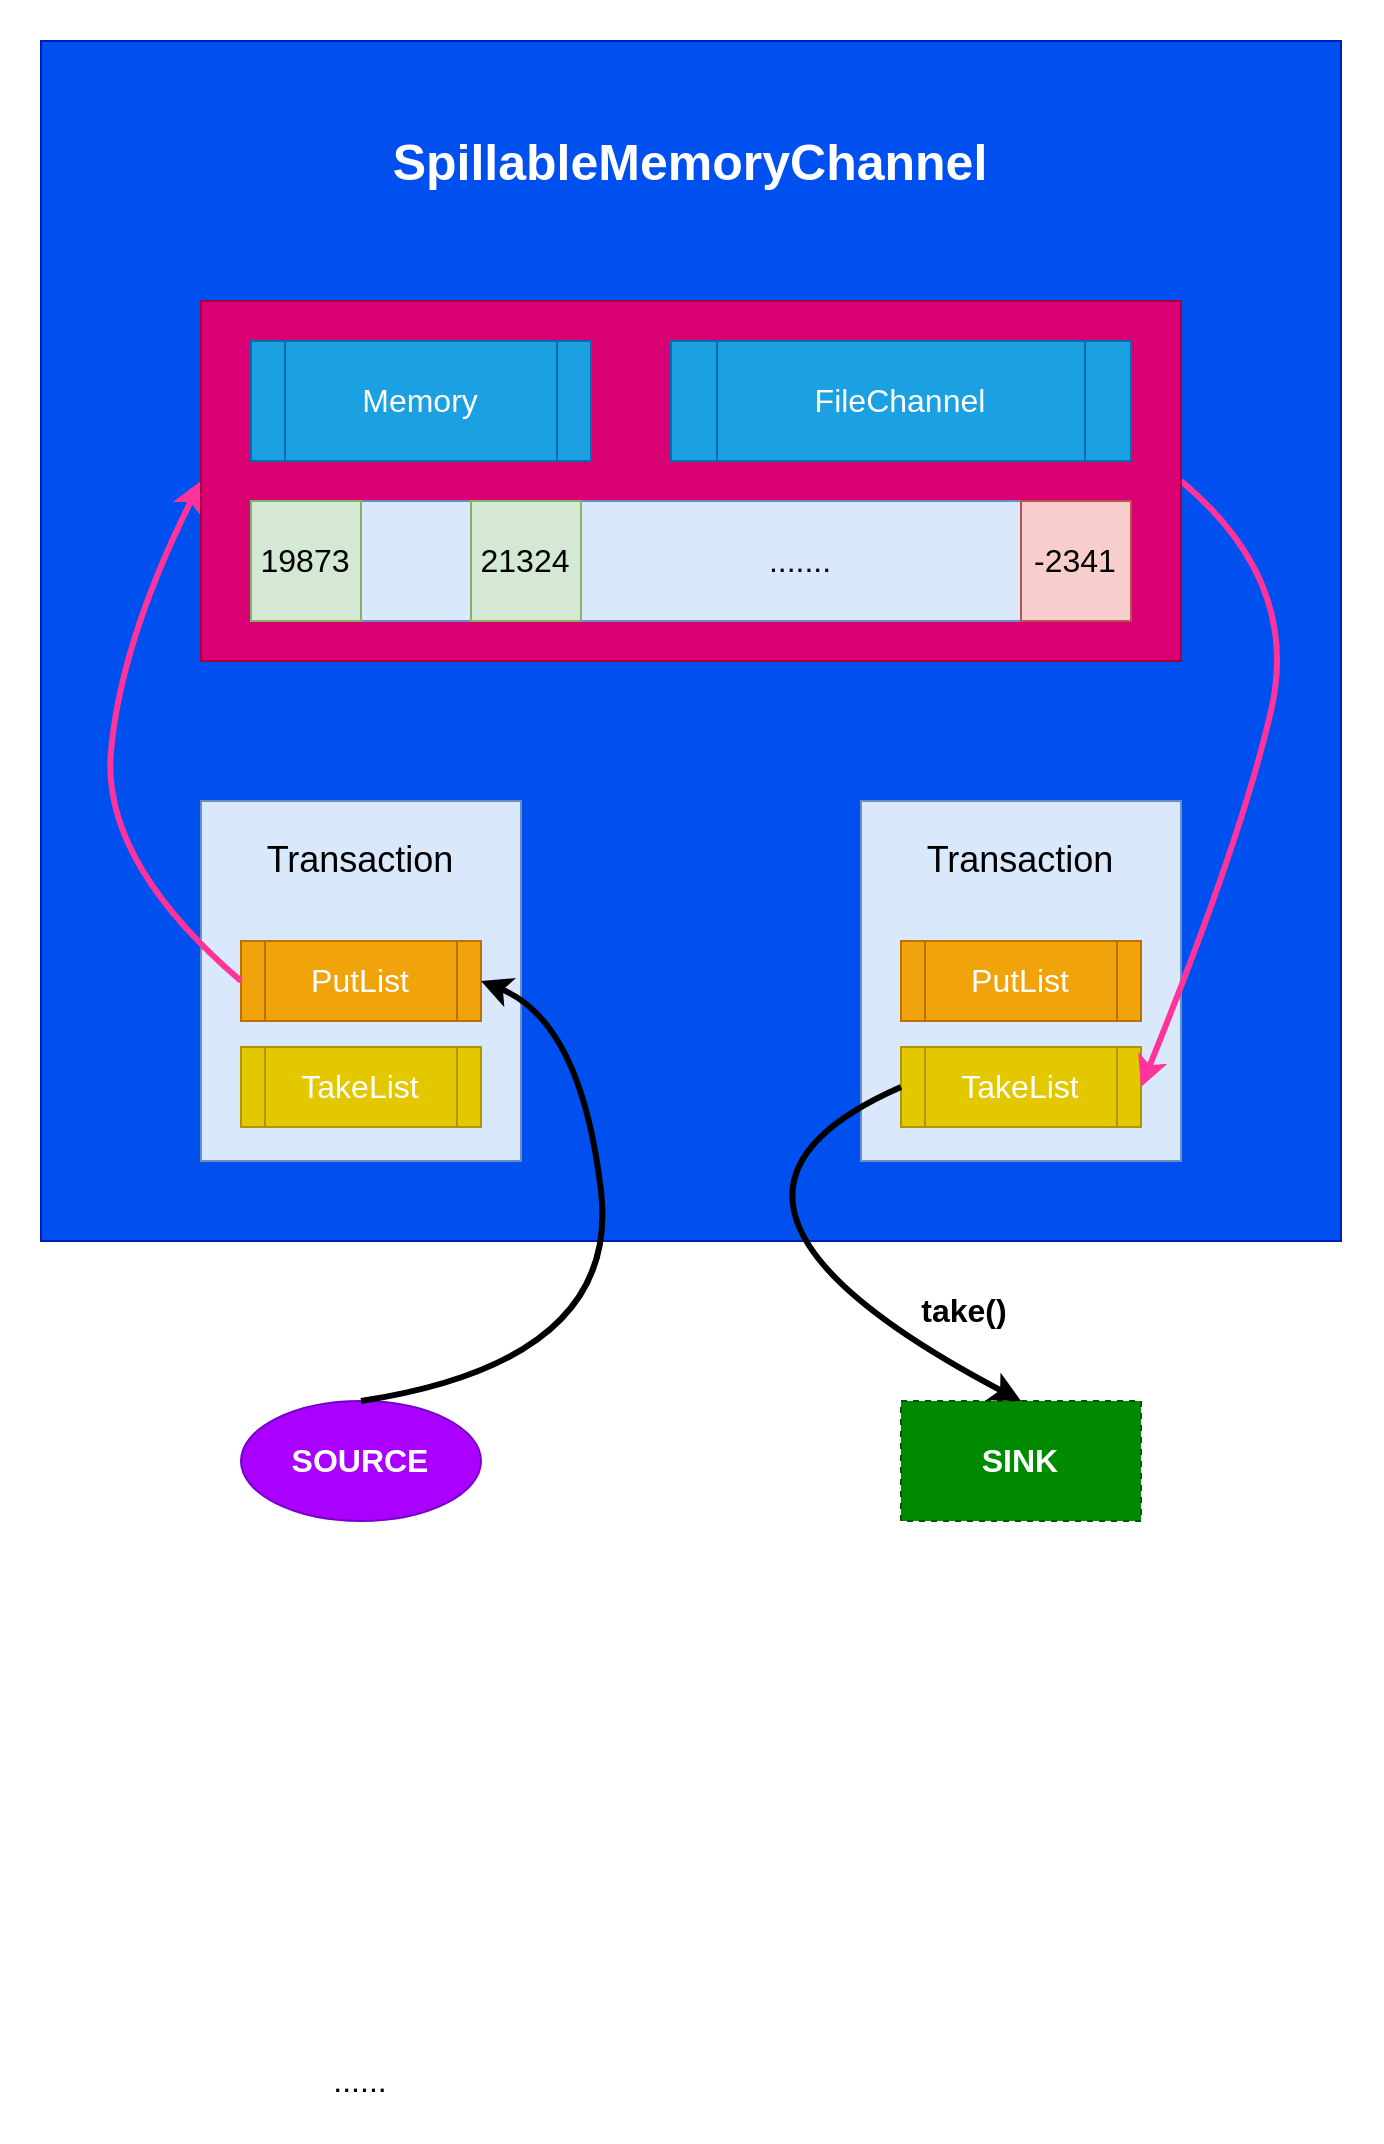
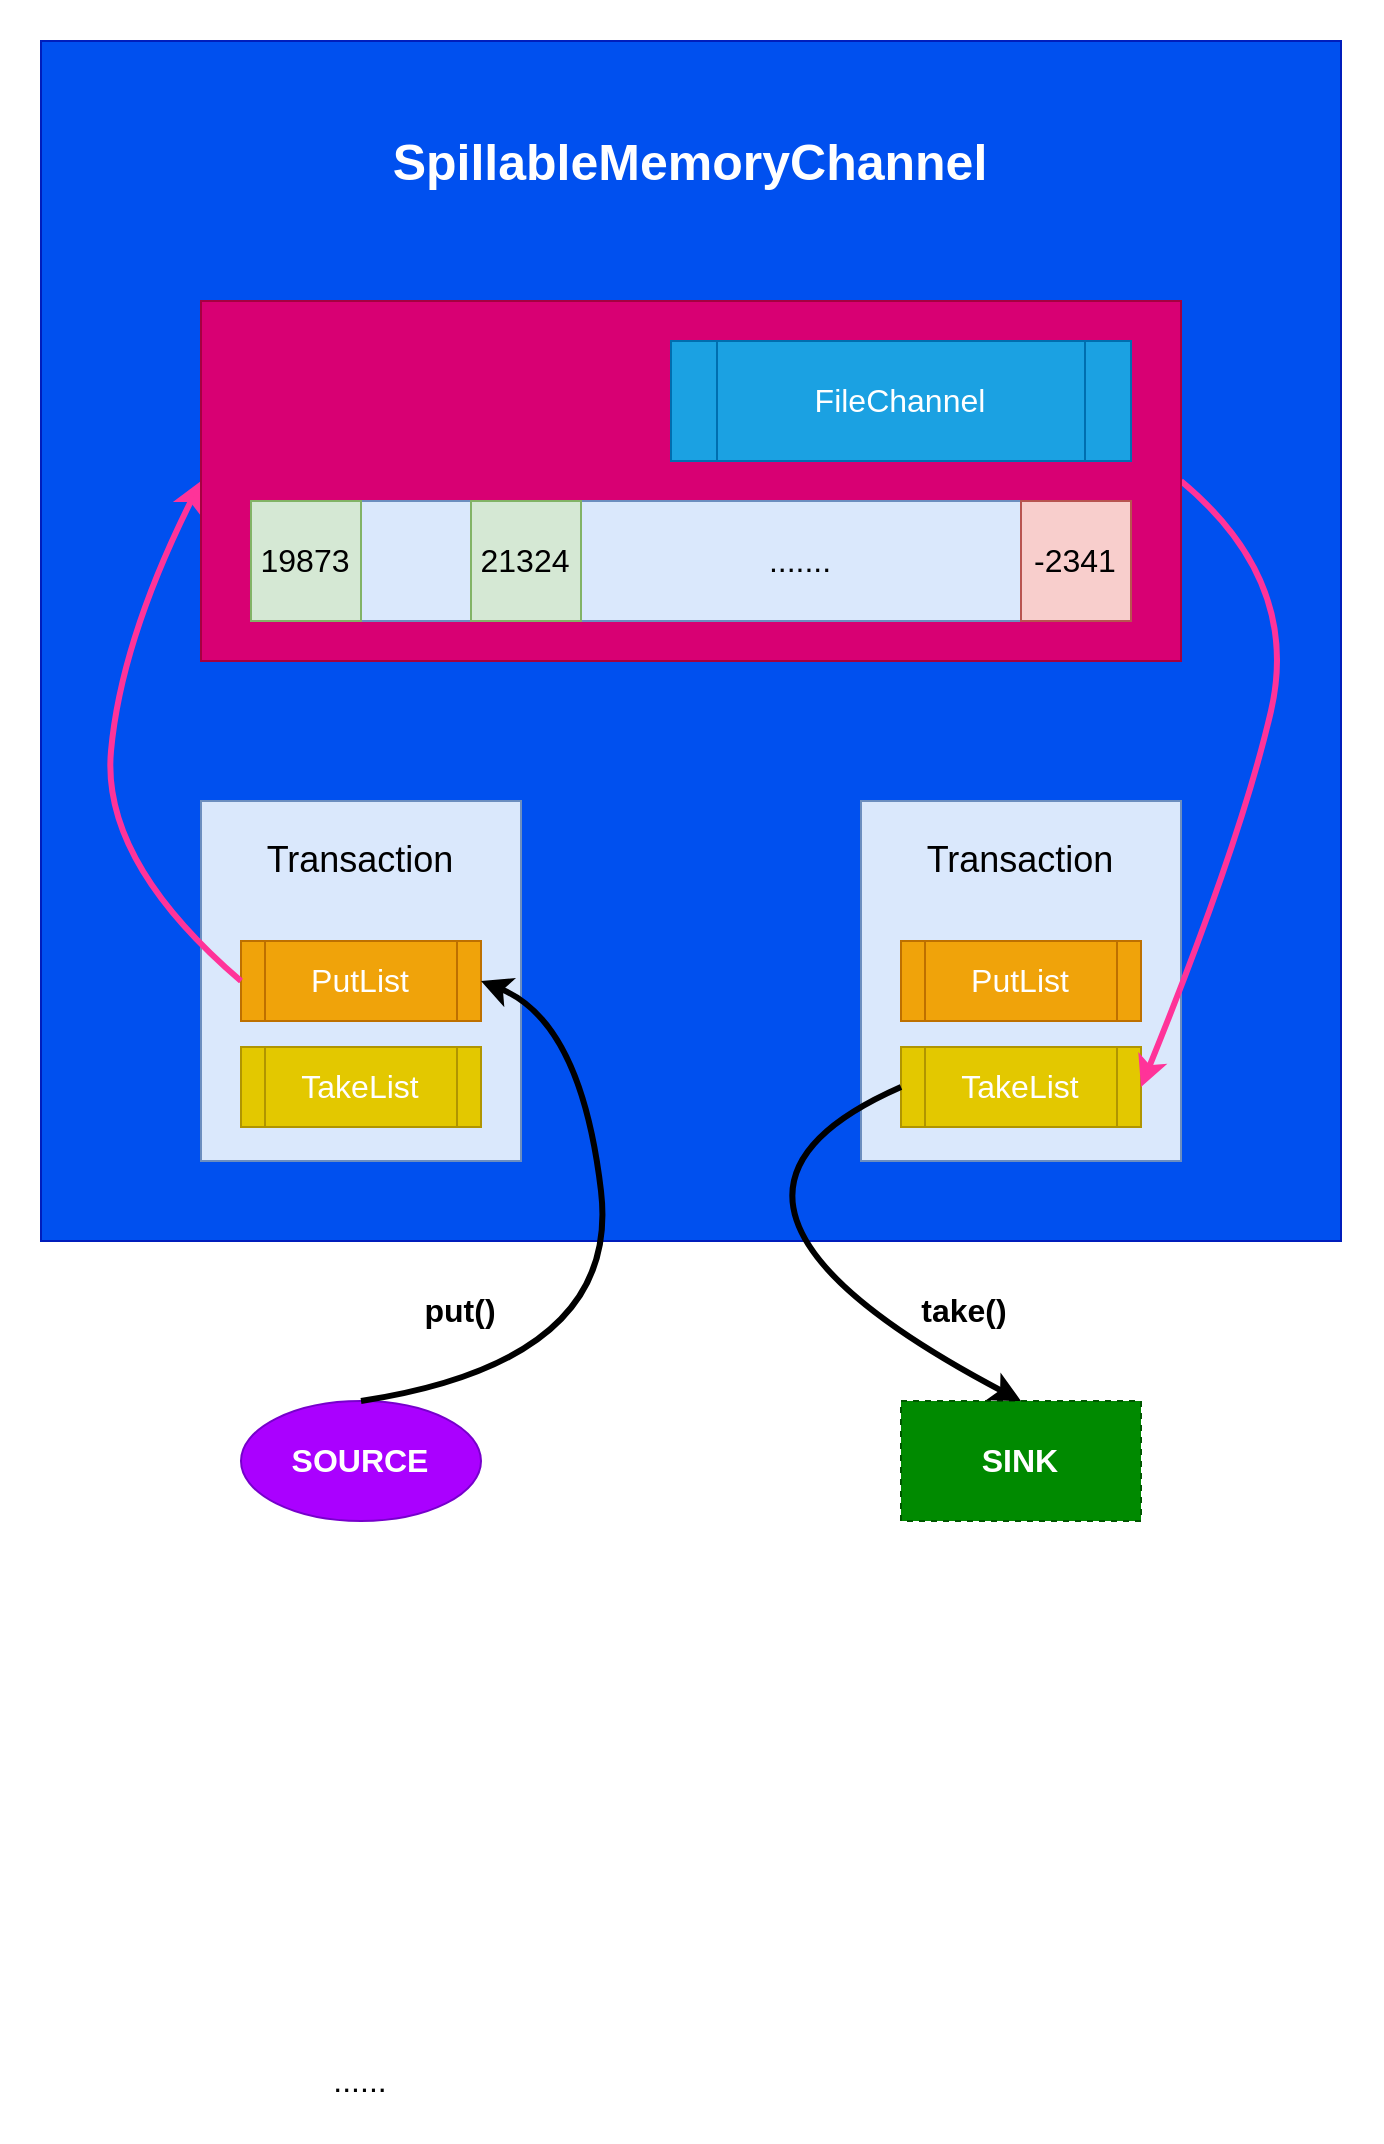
node "Memory": removed
node "put()": added
